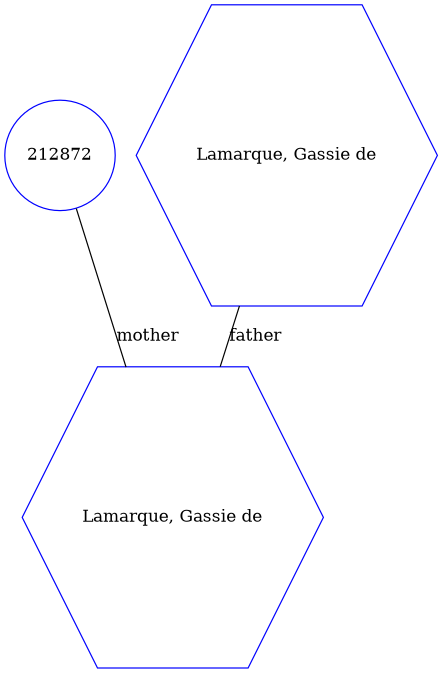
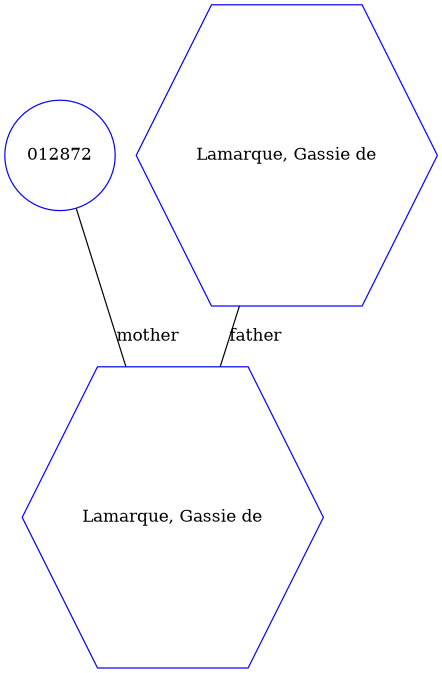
node "212872": label "212872" -> "012872"
